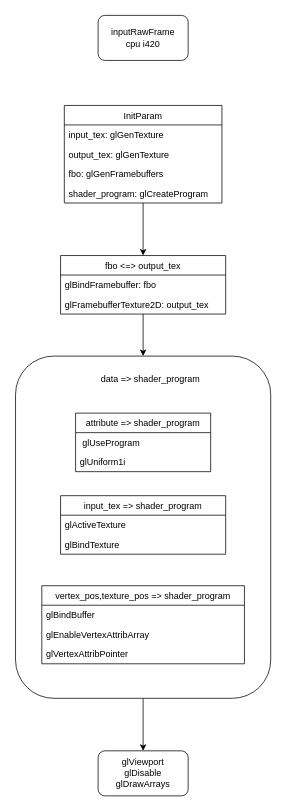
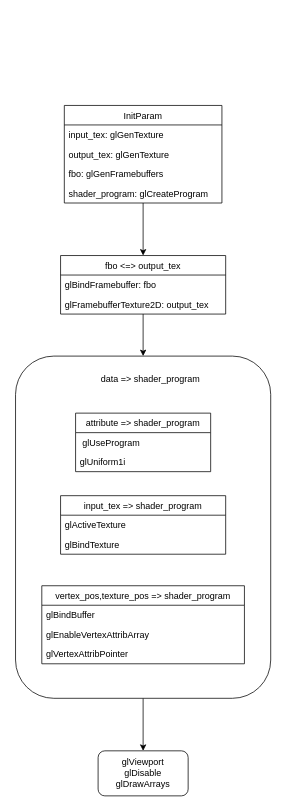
node "inputRawFrame cpu i420": removed
